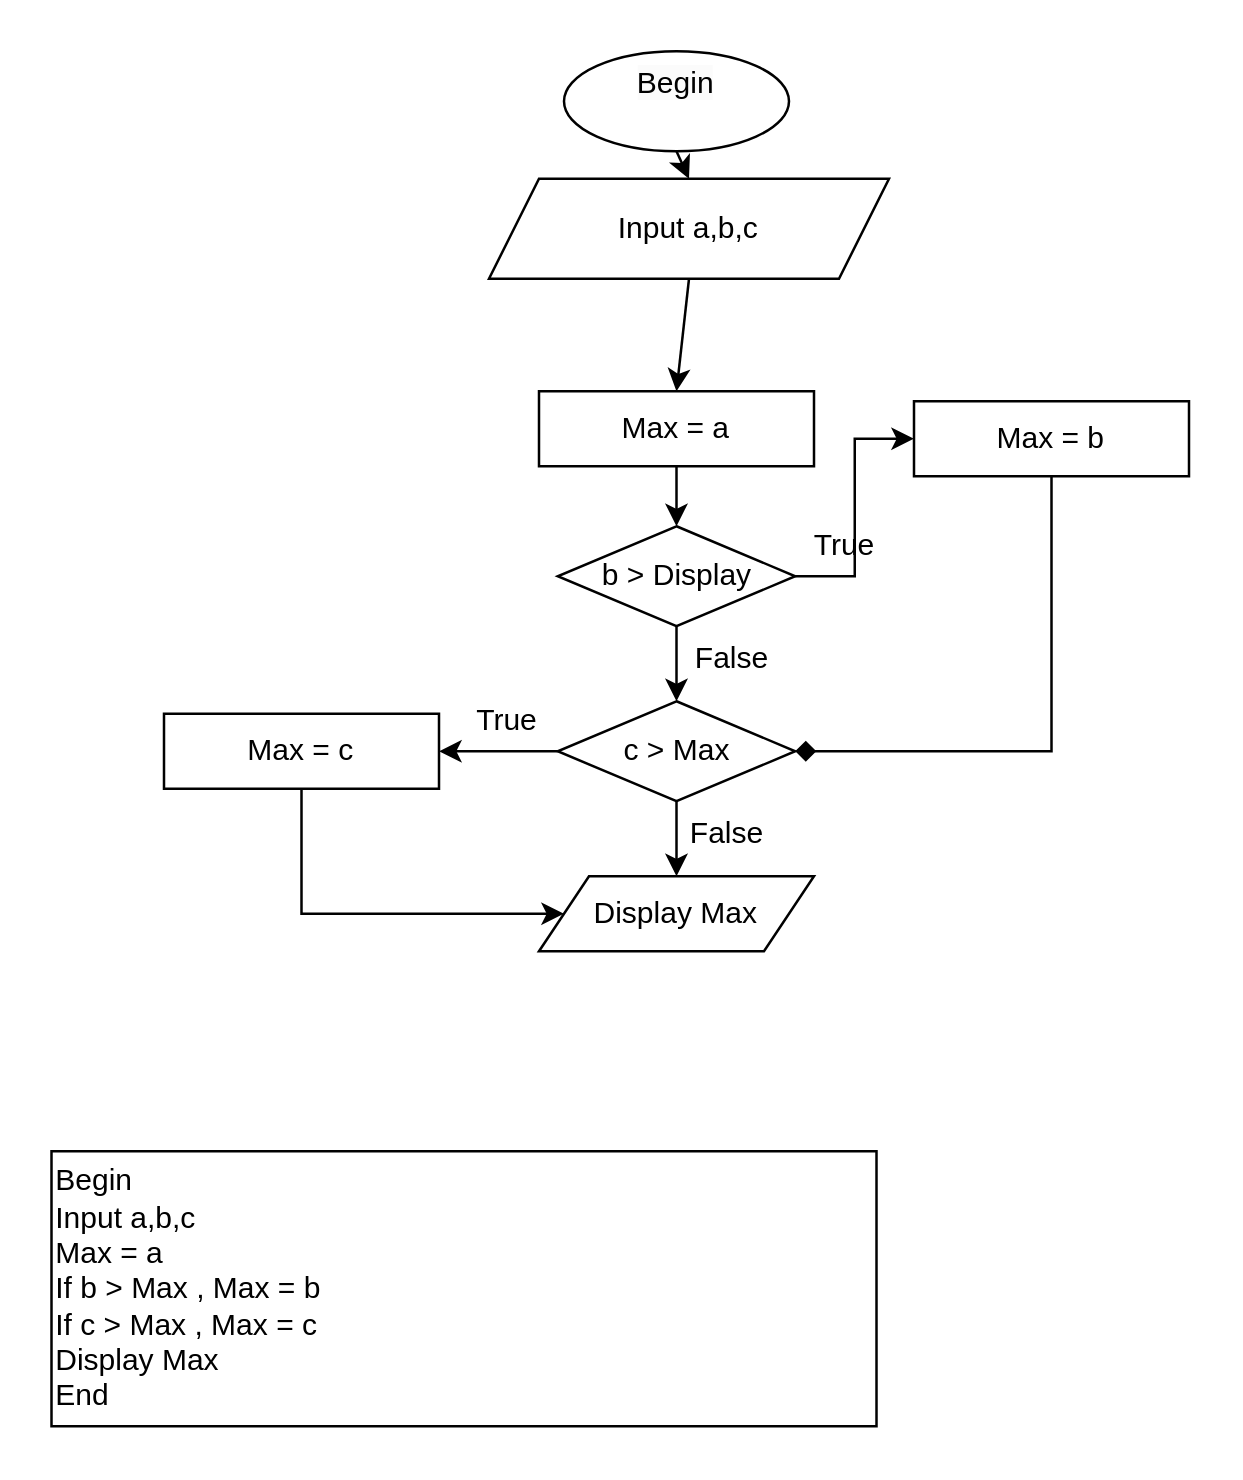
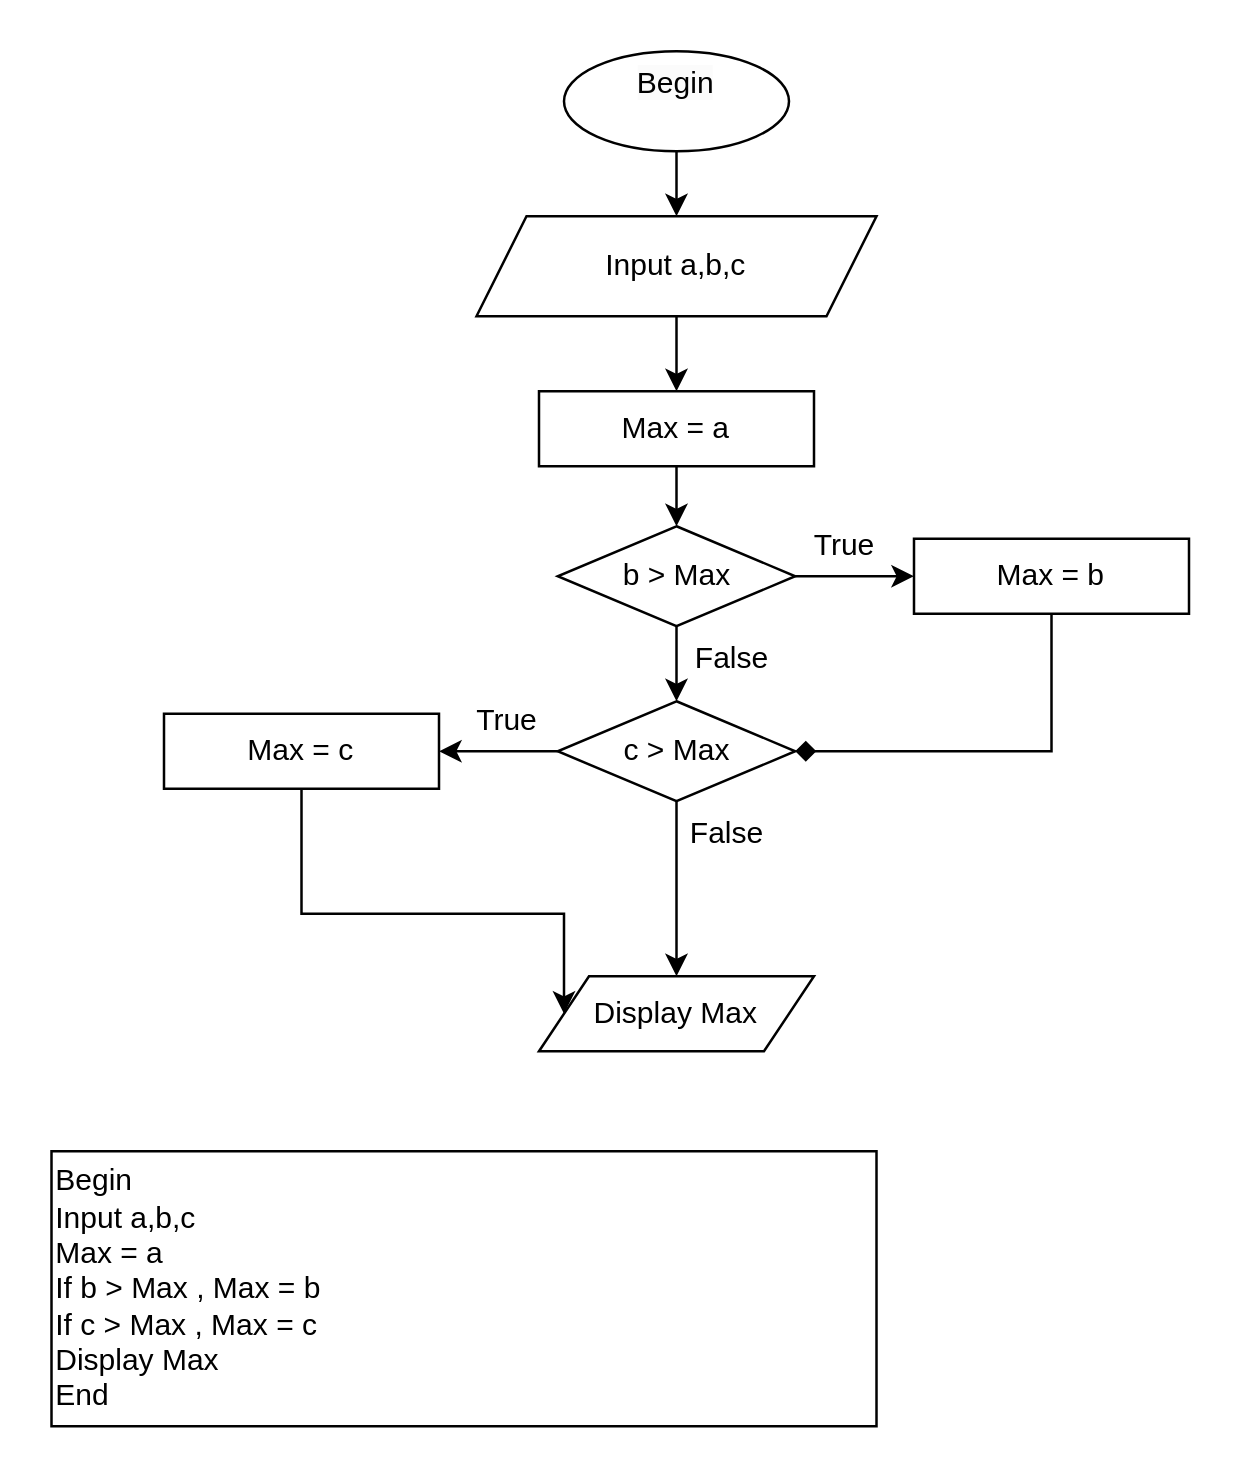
node "Input a,b,c": moved (689, 229) -> (676, 266)
node "Max = b": moved (1051, 439) -> (1051, 576)
node "b > Display": label "b > Display" -> "b > Max"
node "Display Max": moved (676, 914) -> (676, 1014)
